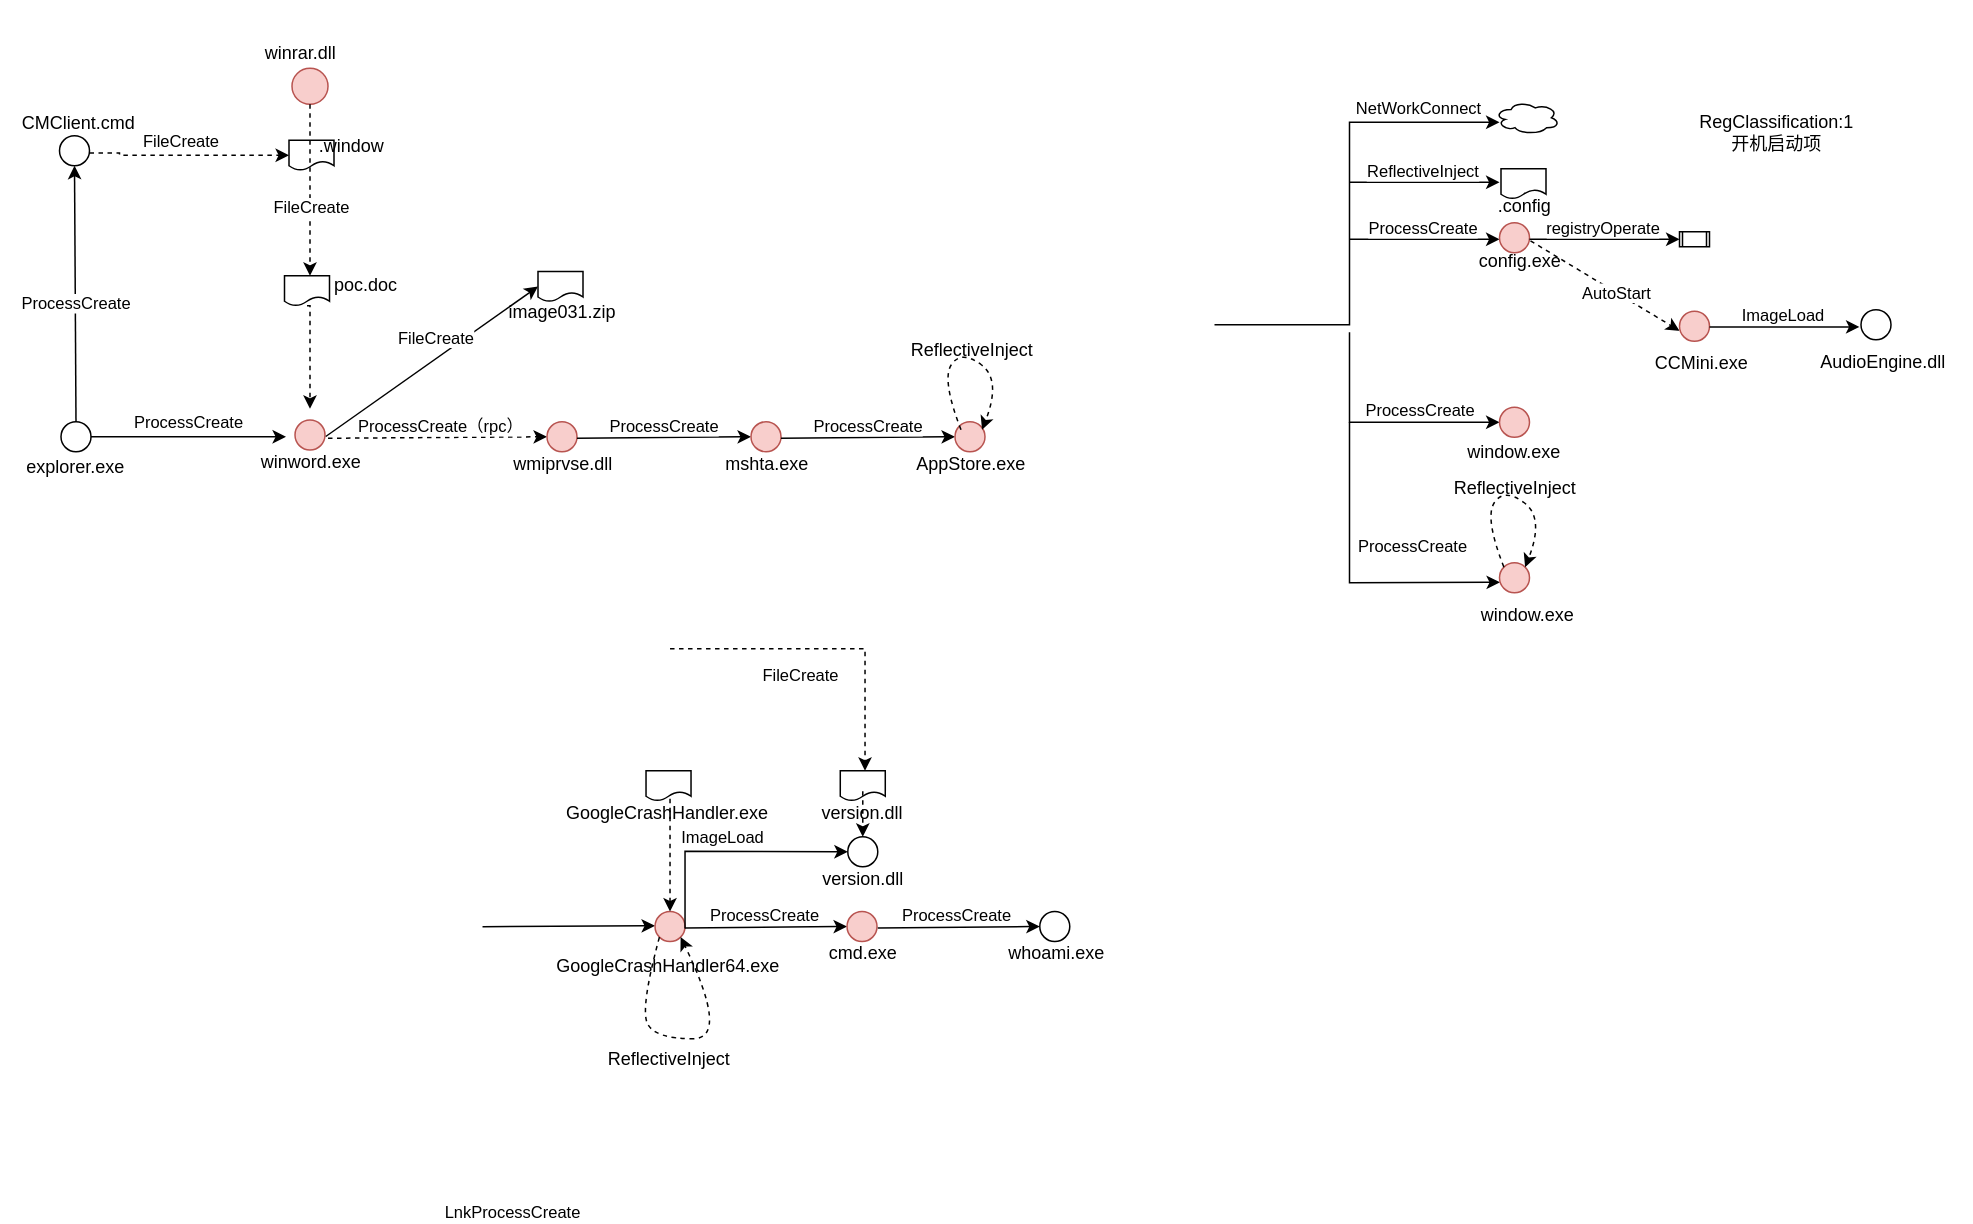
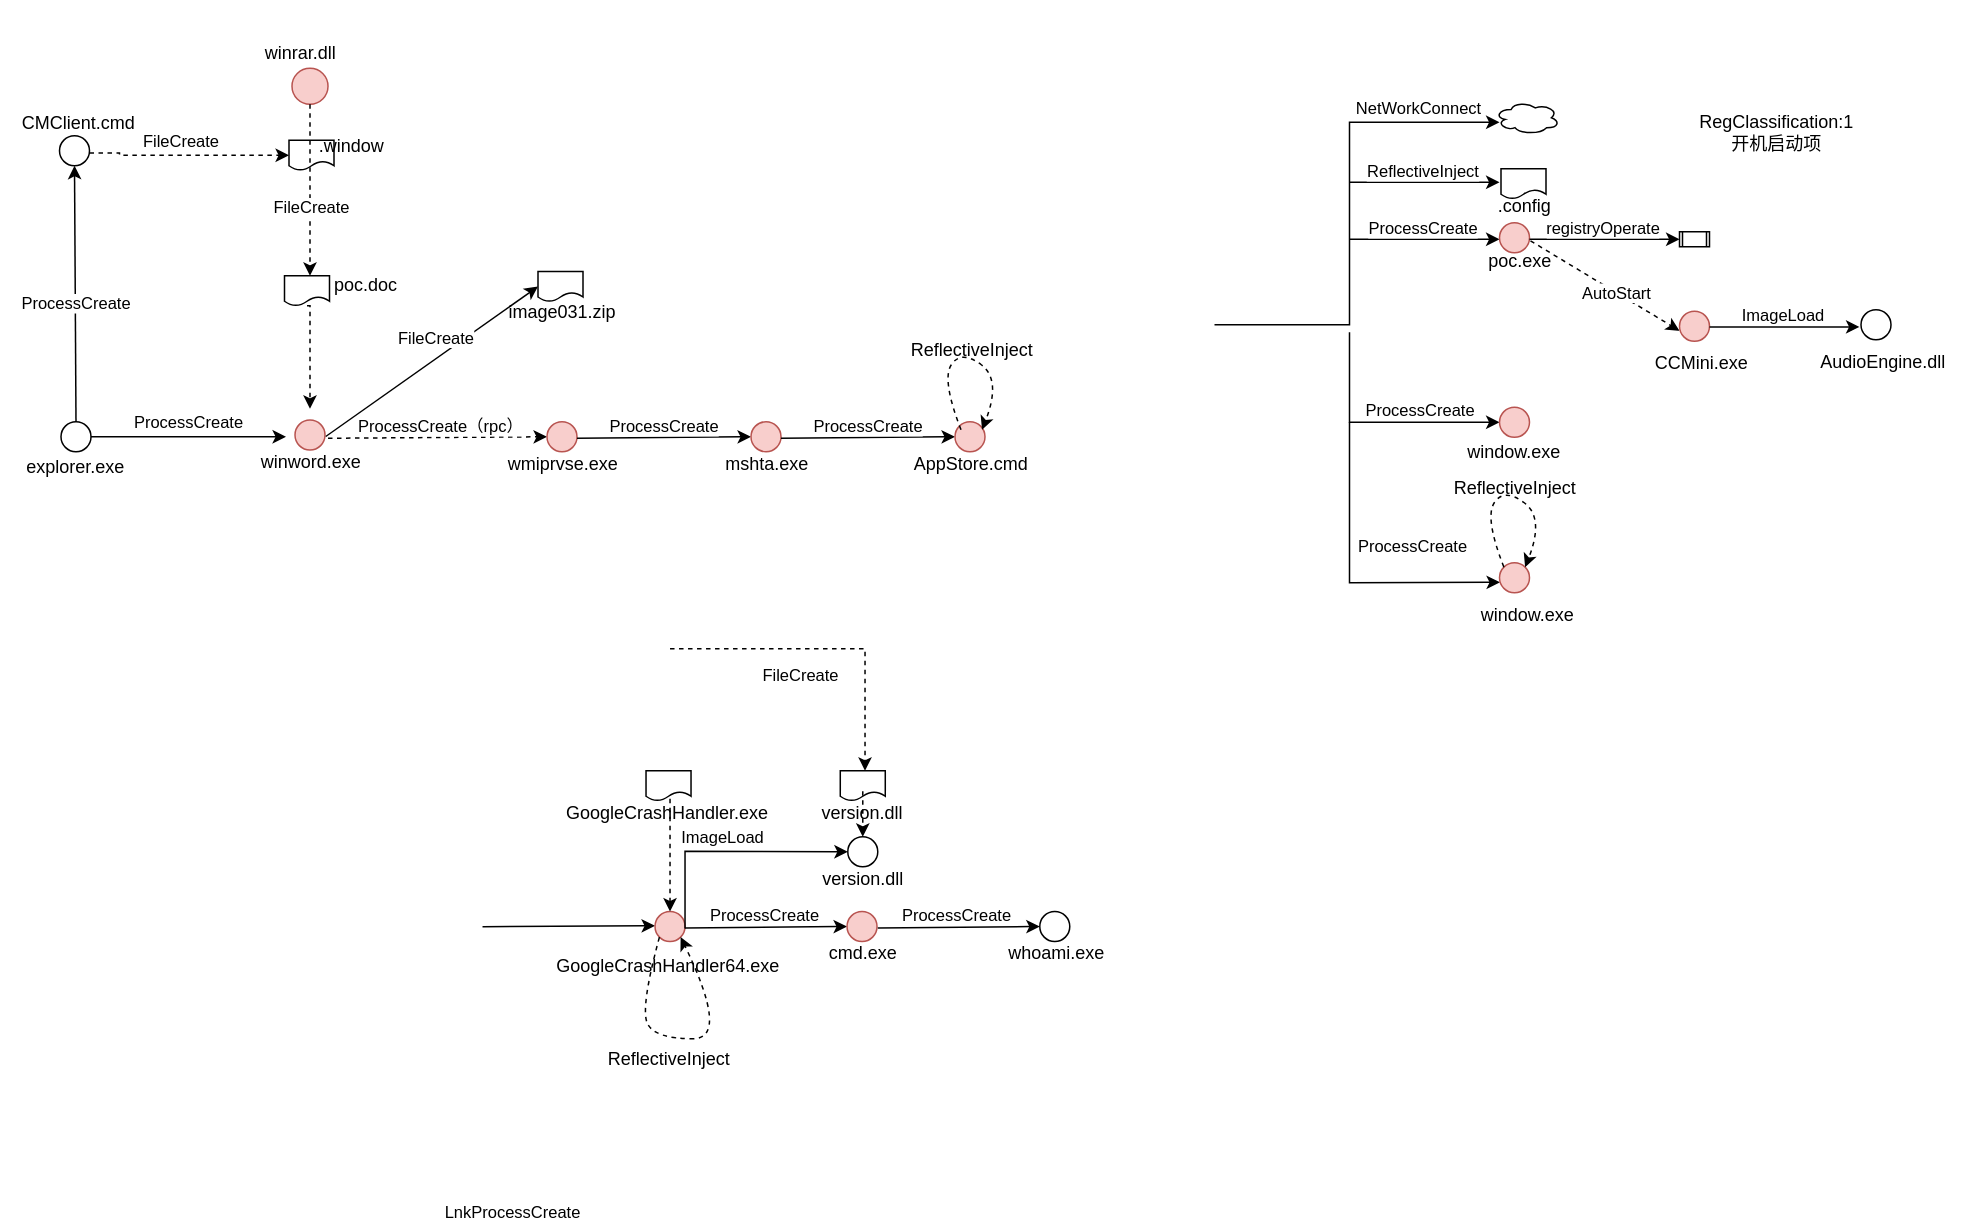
node "config.exe": label "config.exe" -> "poc.exe"
node "wmiprvse.dll": label "wmiprvse.dll" -> "wmiprvse.exe"
node "AppStore.exe": label "AppStore.exe" -> "AppStore.cmd"
